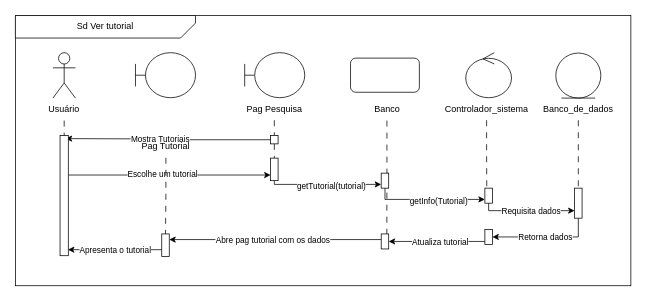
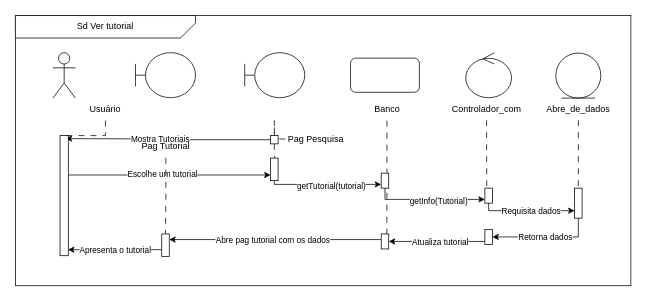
node "Usuário": moved (64, 109) -> (105, 109)
node "Pag Pesquisa": moved (274, 109) -> (315, 139)
node "Controlador_sistema": label "Controlador_sistema" -> "Controlador_com"
node "Banco_de_dados": label "Banco_de_dados" -> "Abre_de_dados"
